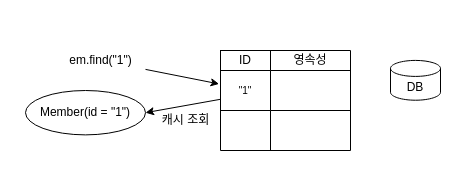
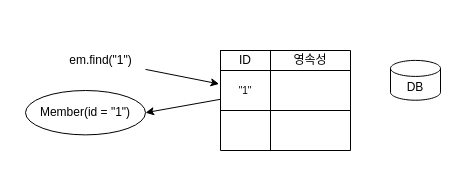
node "캐시 조회": removed
